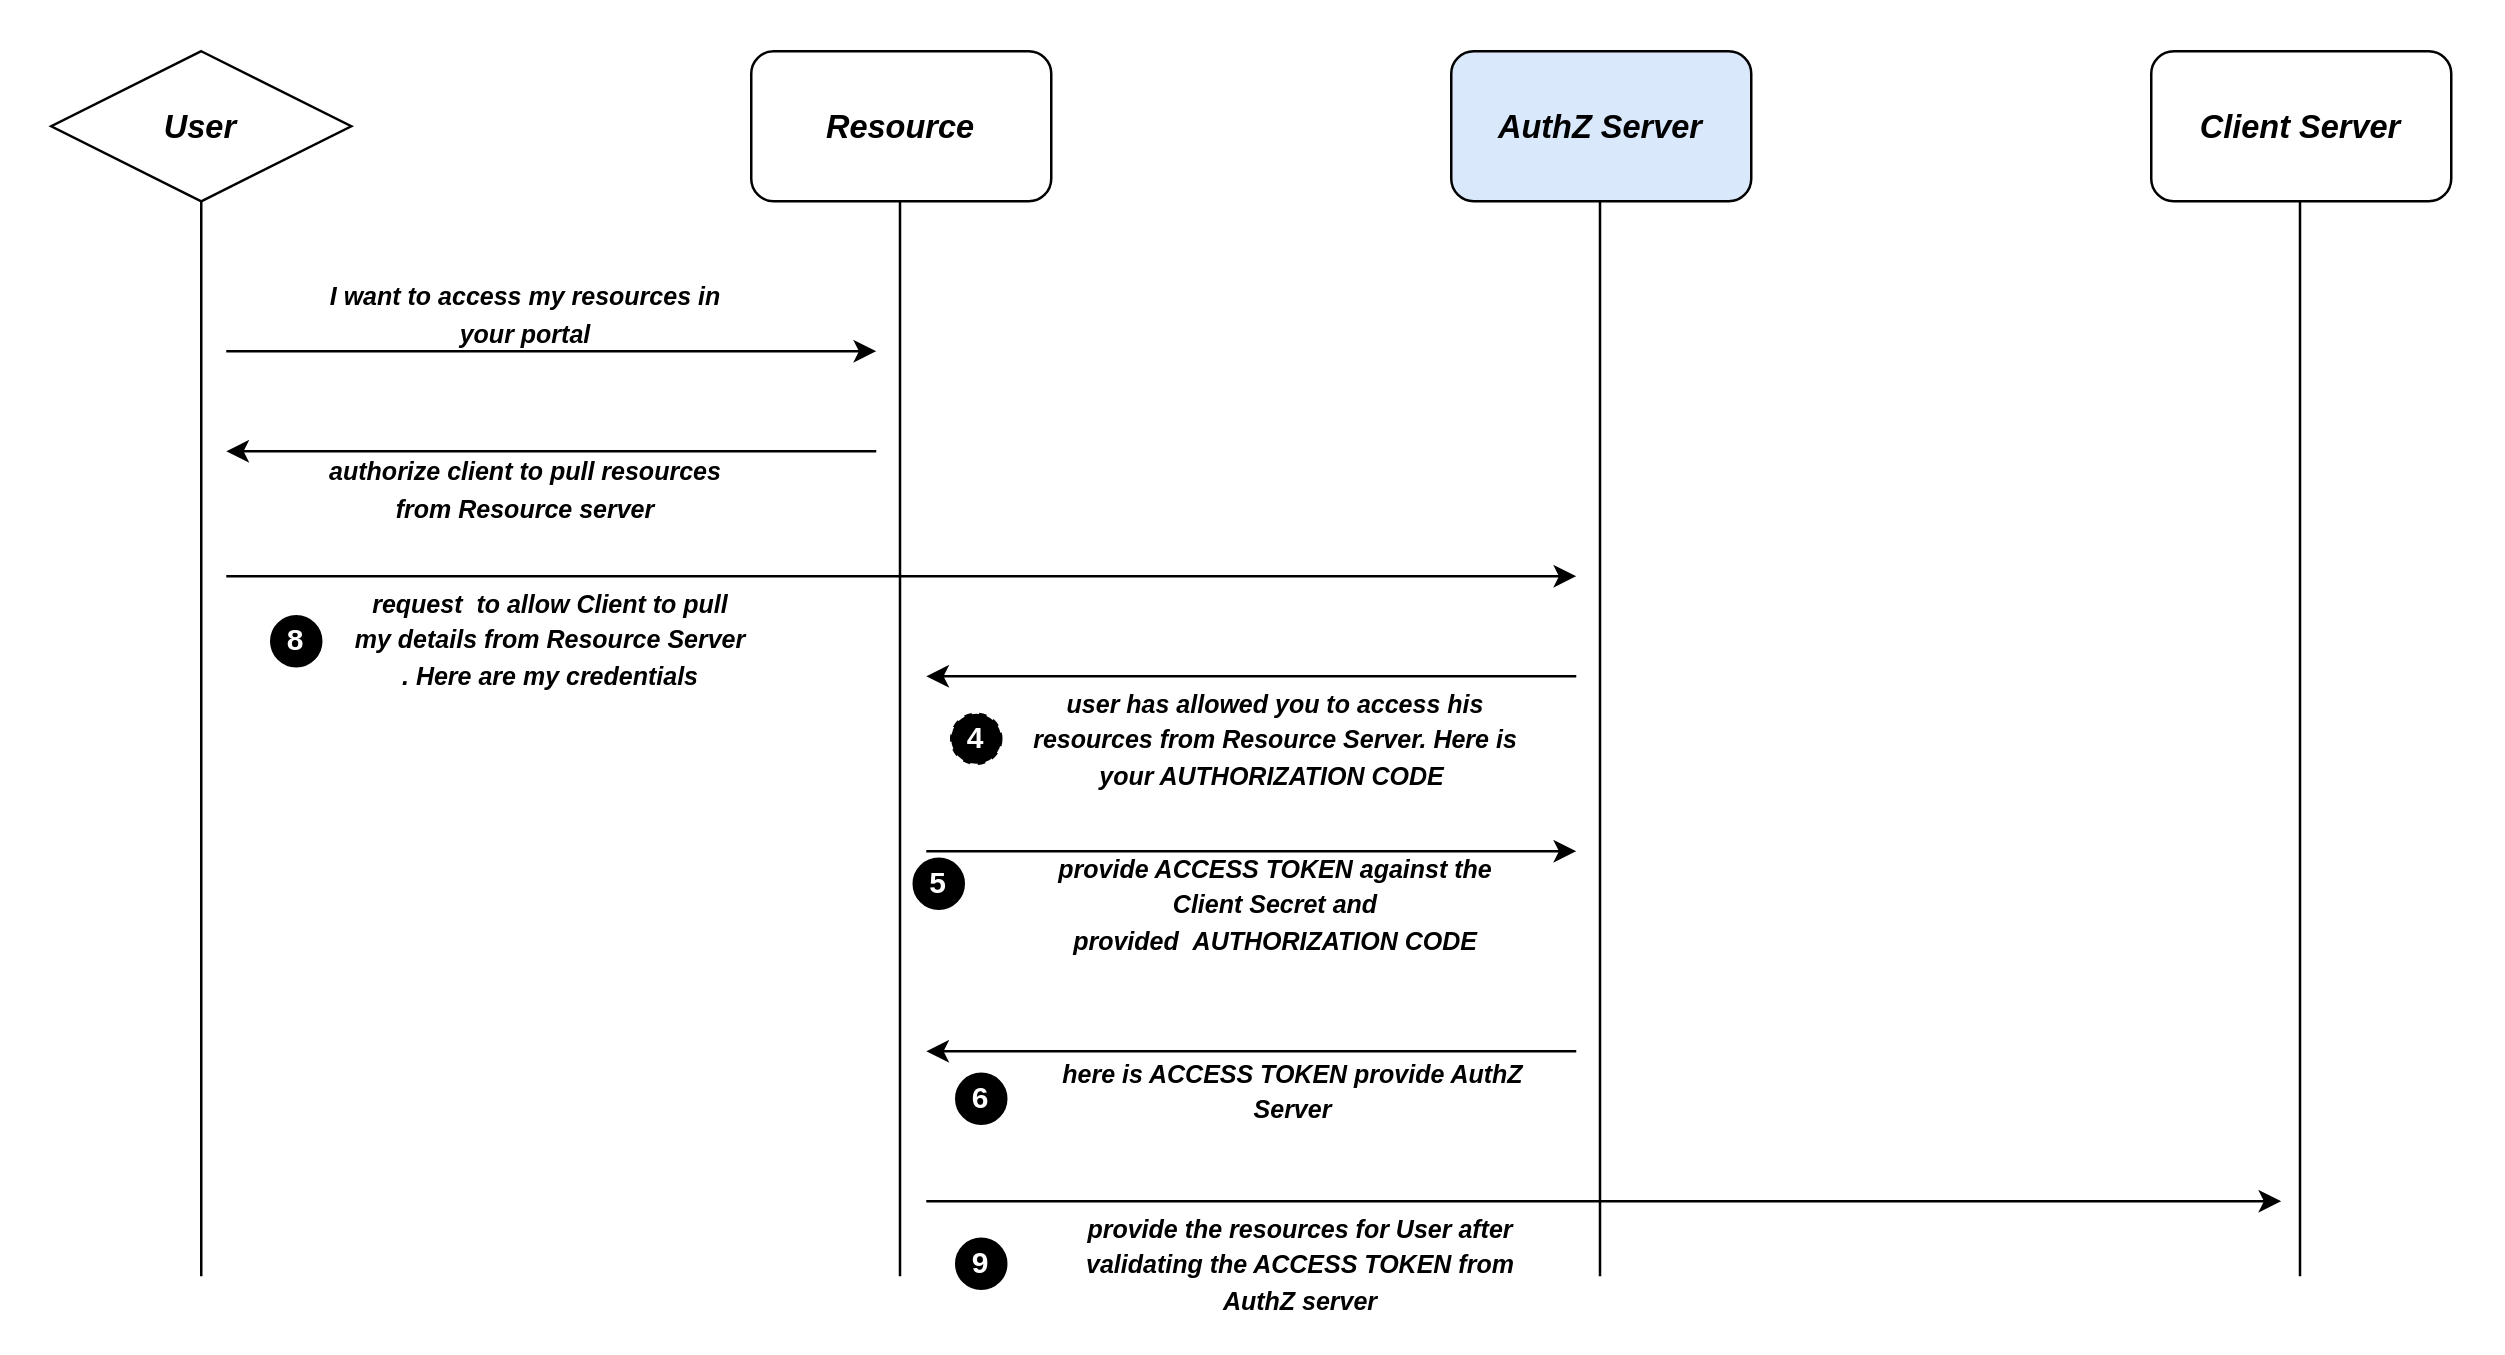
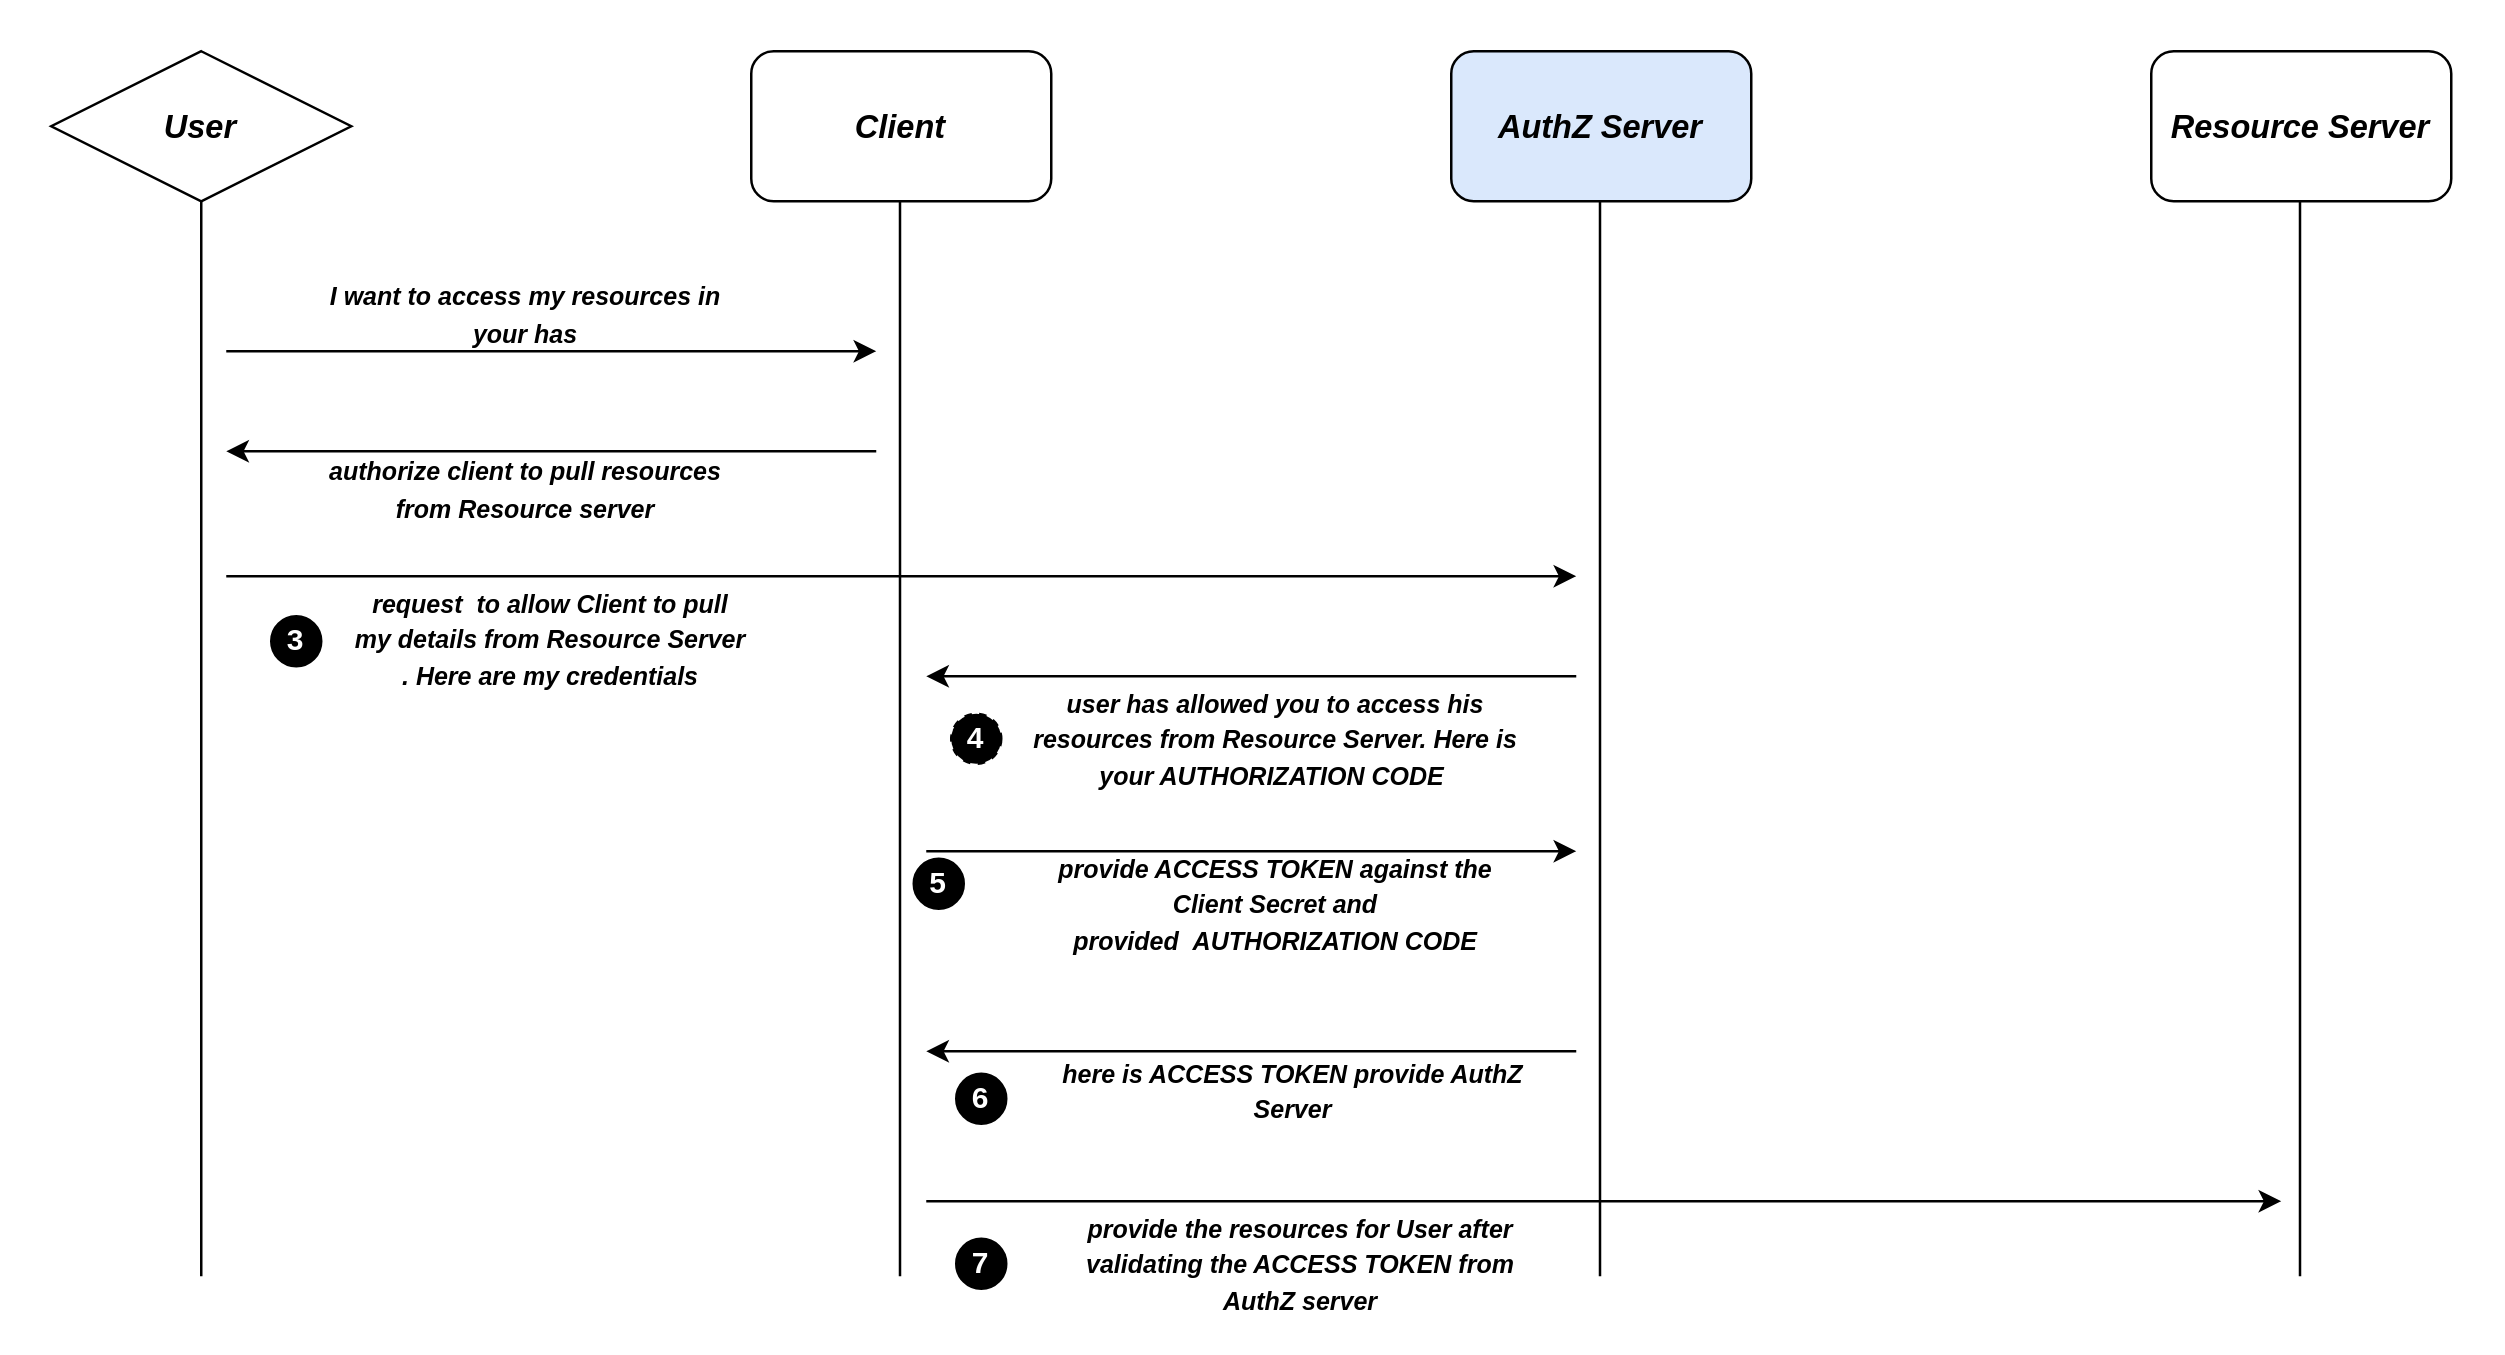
node "Resource": label "Resource" -> "Client"
node "Client Server": label "Client Server" -> "Resource Server"
node "I want to access my resources in your portal": label "I want to access my resources in your portal" -> "I want to access my resources in your has"
node "8": label "8" -> "3"
node "9": label "9" -> "7"
